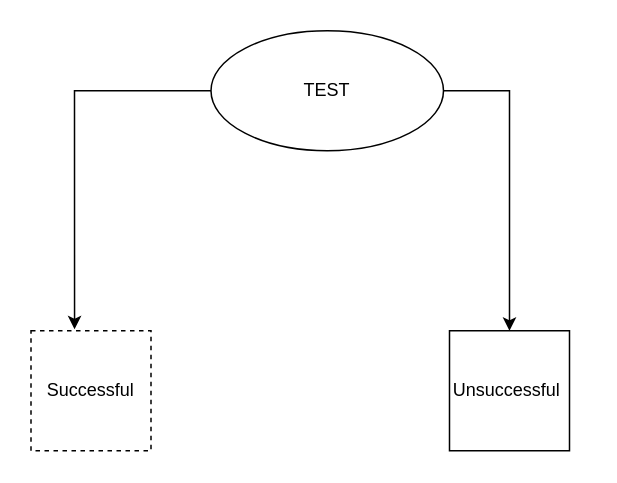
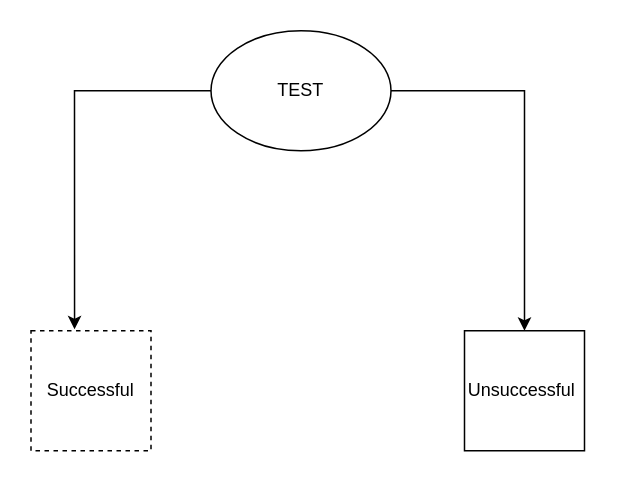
node "TEST": size 233x120 -> 180x120
node "Unsuccessful": moved (509, 391) -> (524, 391)
